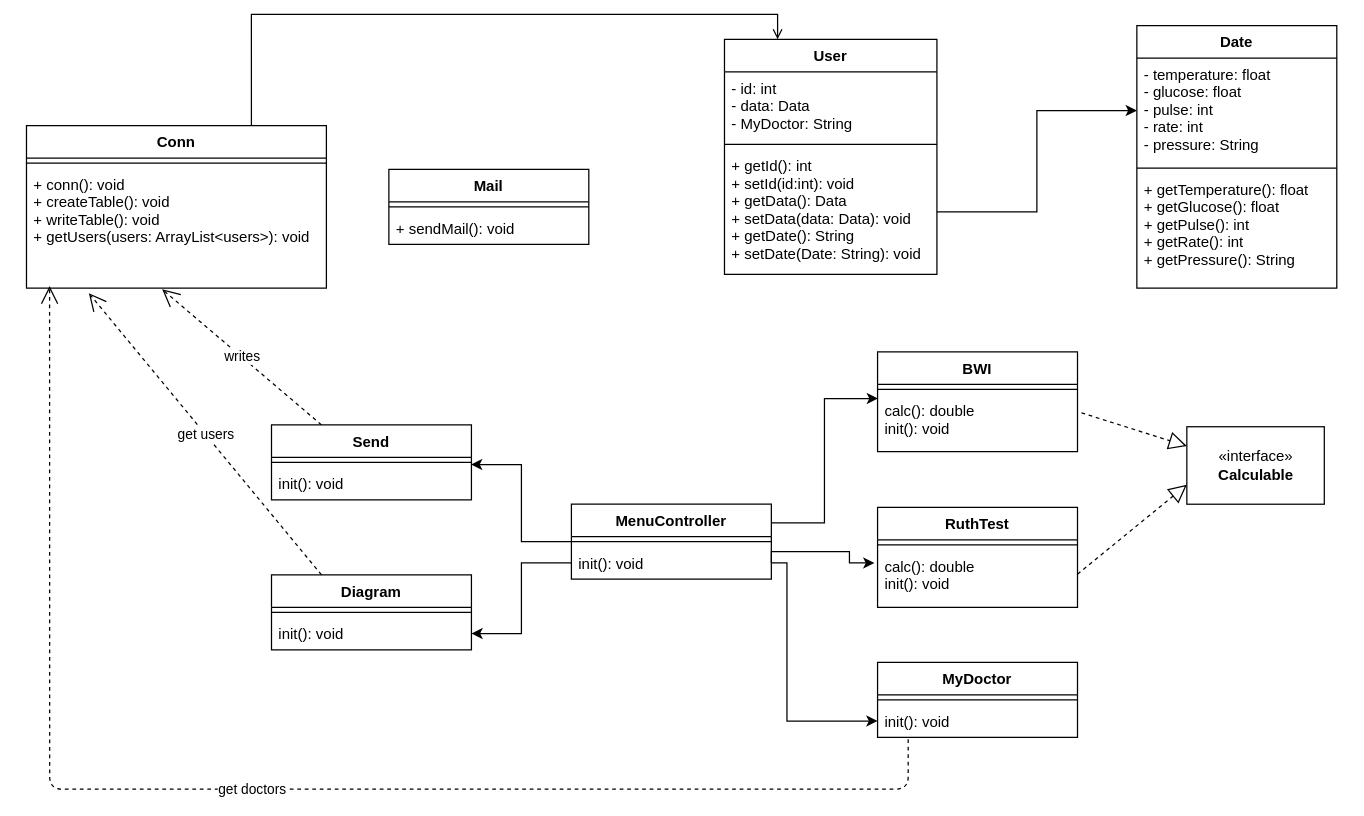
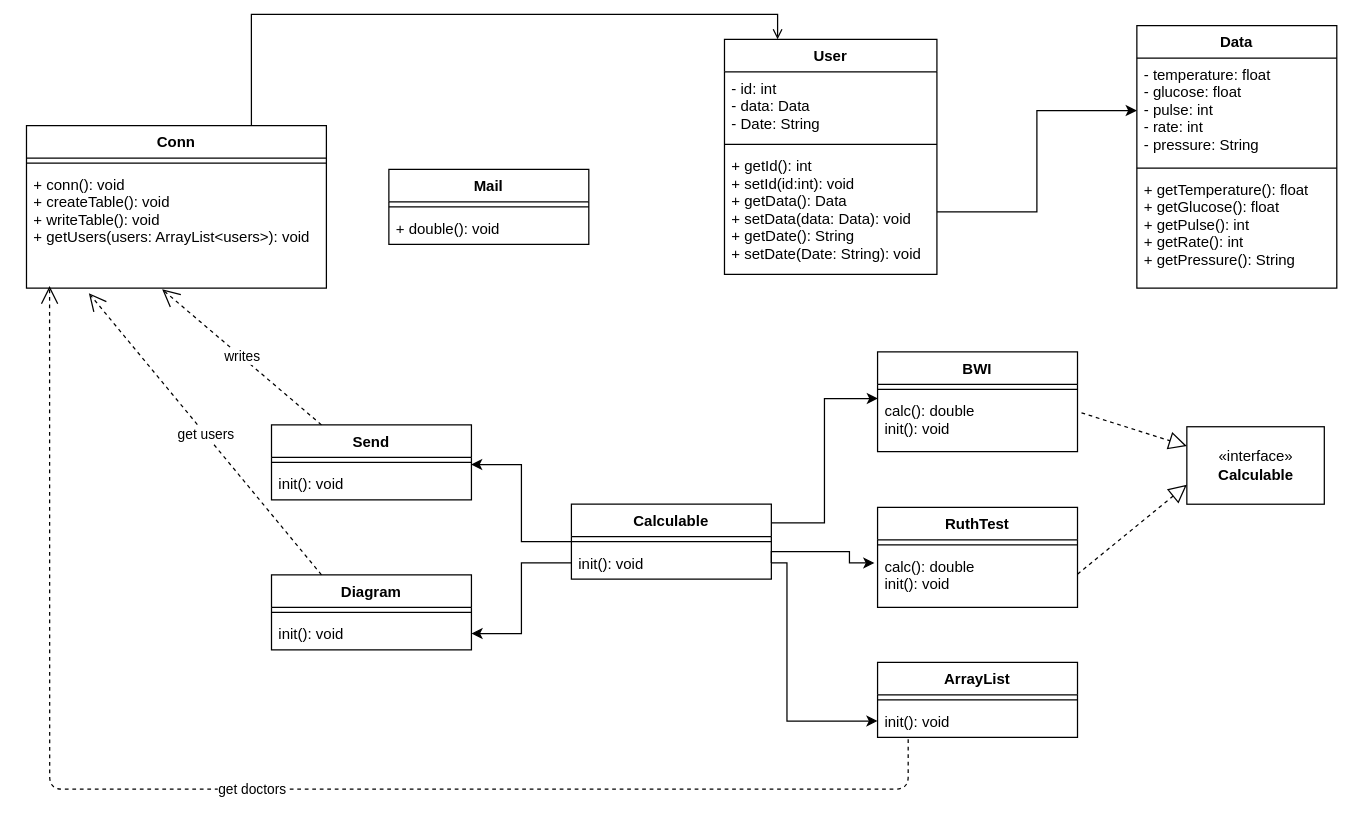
node "Date": label "Date" -> "Data"
node "- id: int - data: Data - MyDoctor: String": label "- id: int - data: Data - MyDoctor: String" -> "- id: int - data: Data - Date: String"
node "+ sendMail(): void": label "+ sendMail(): void" -> "+ double(): void"
node "MenuController": label "MenuController" -> "Calculable"
node "MyDoctor": label "MyDoctor" -> "ArrayList"
